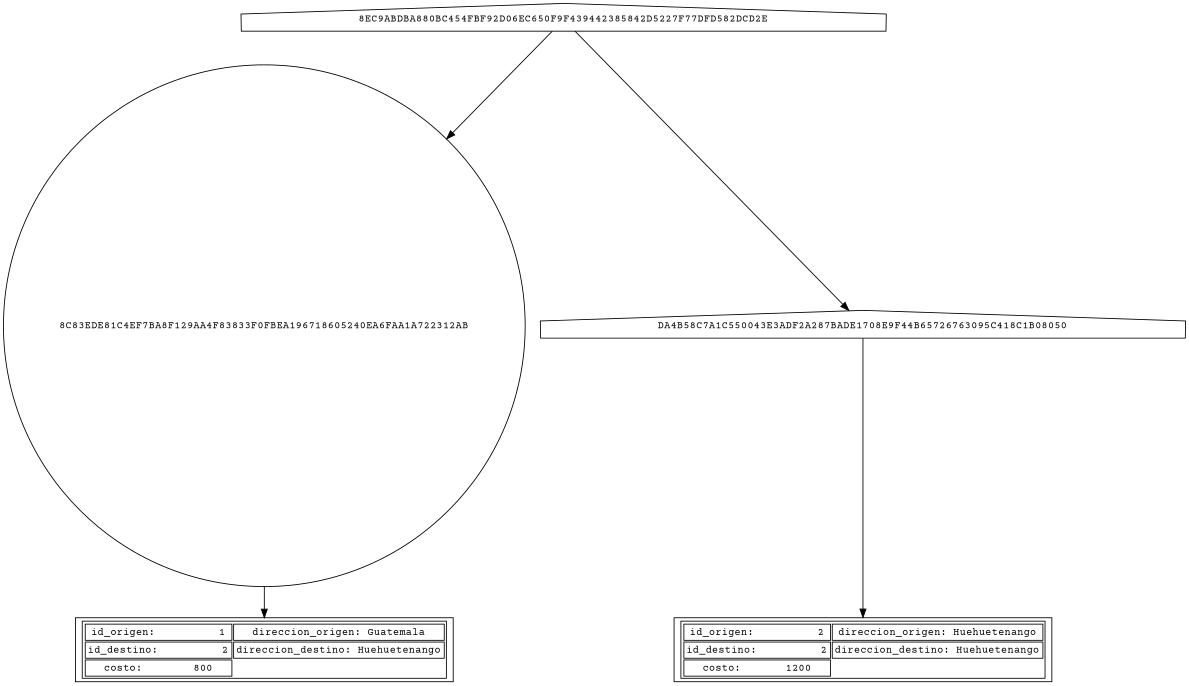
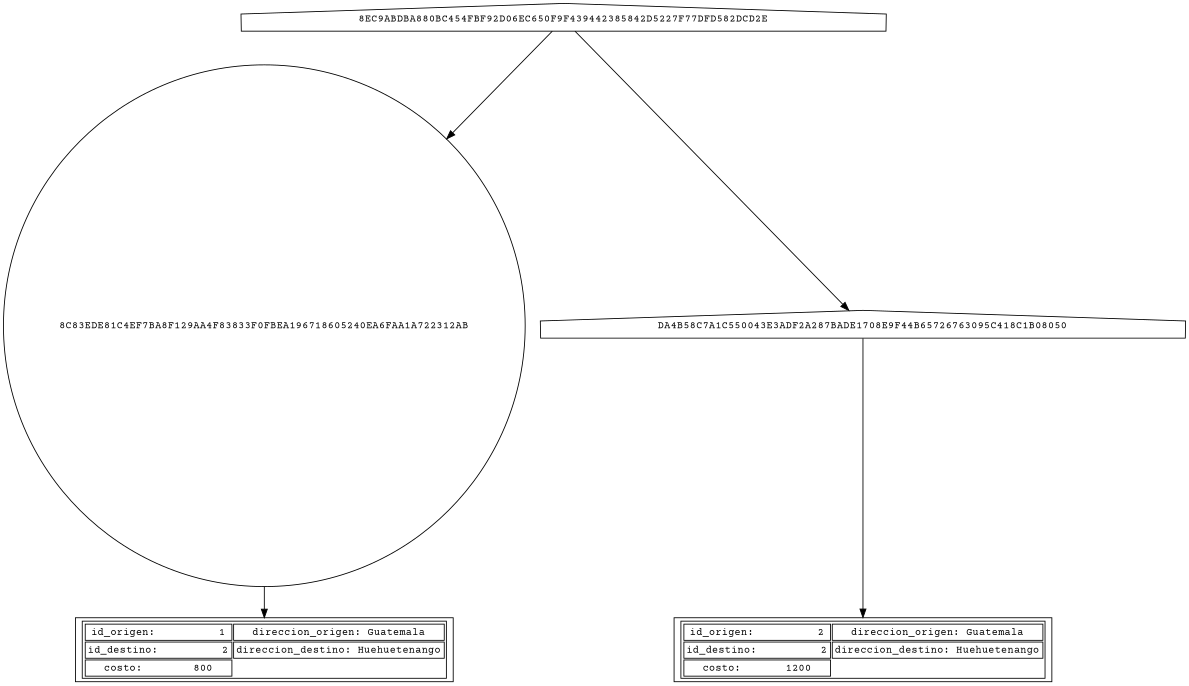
node "id_origen:          2": text "direccion_origen: Huehuetenango" -> "direccion_origen: Guatemala"
